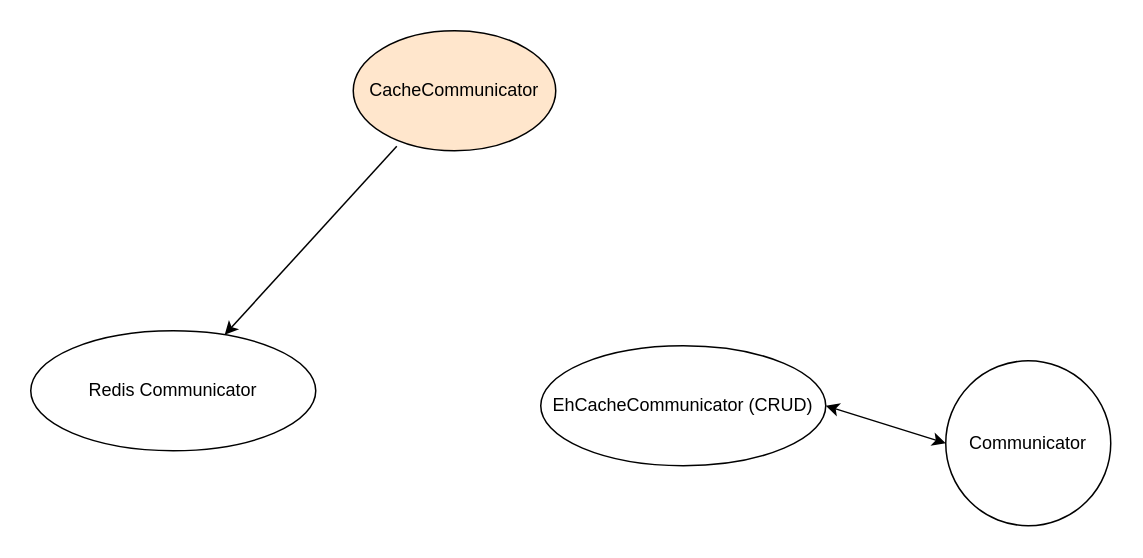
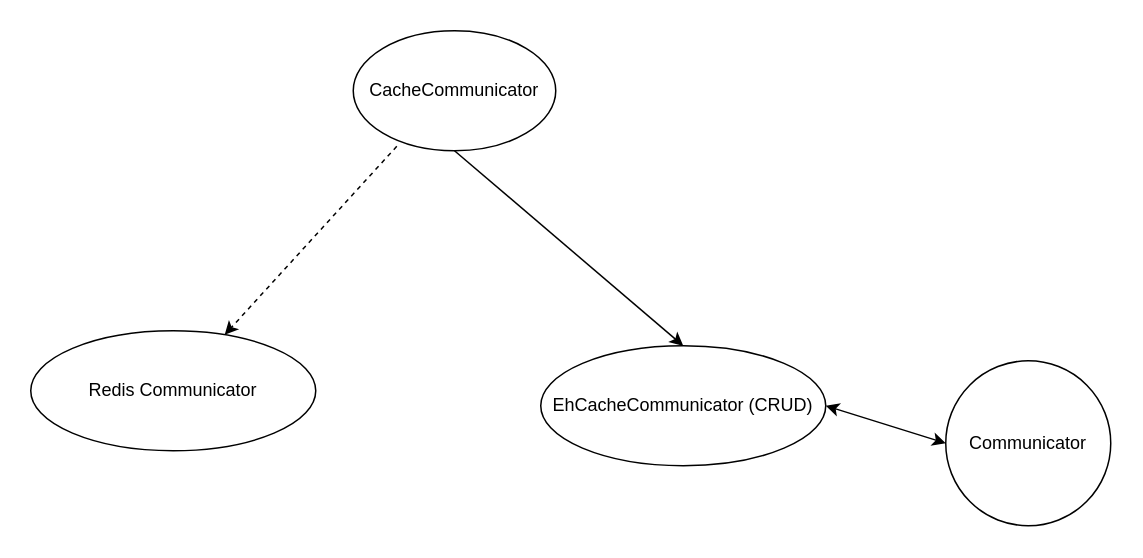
node "CacheCommunicator": fillcolor #ffe6cc -> #ffffff
edge "CacheCommunicator" -> "Redis Communicator": style solid -> dashed
edge "CacheCommunicator" -> "EhCacheCommunicator (CRUD)": added
